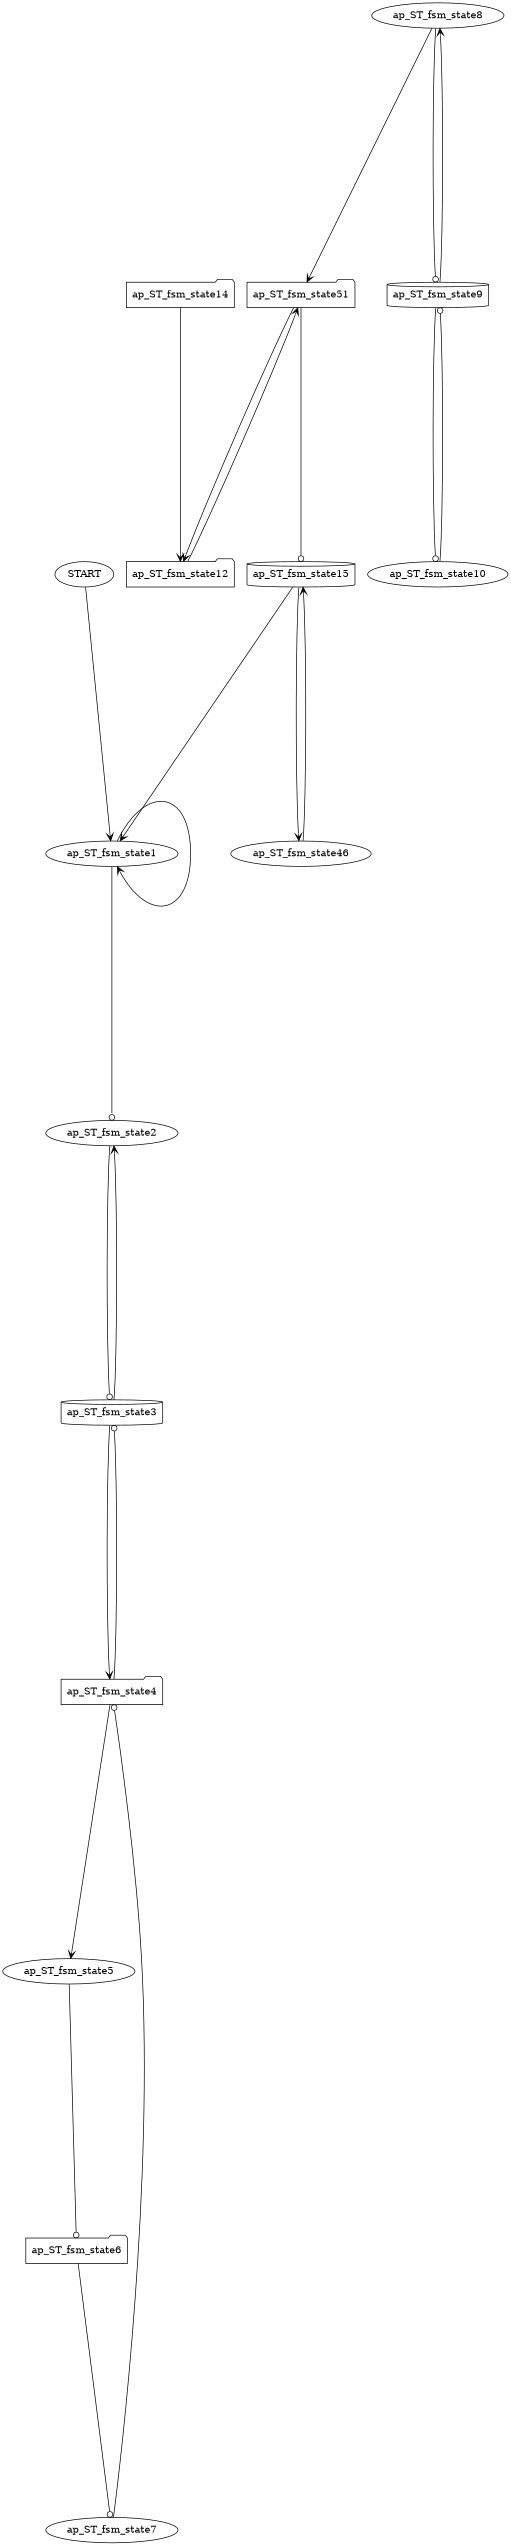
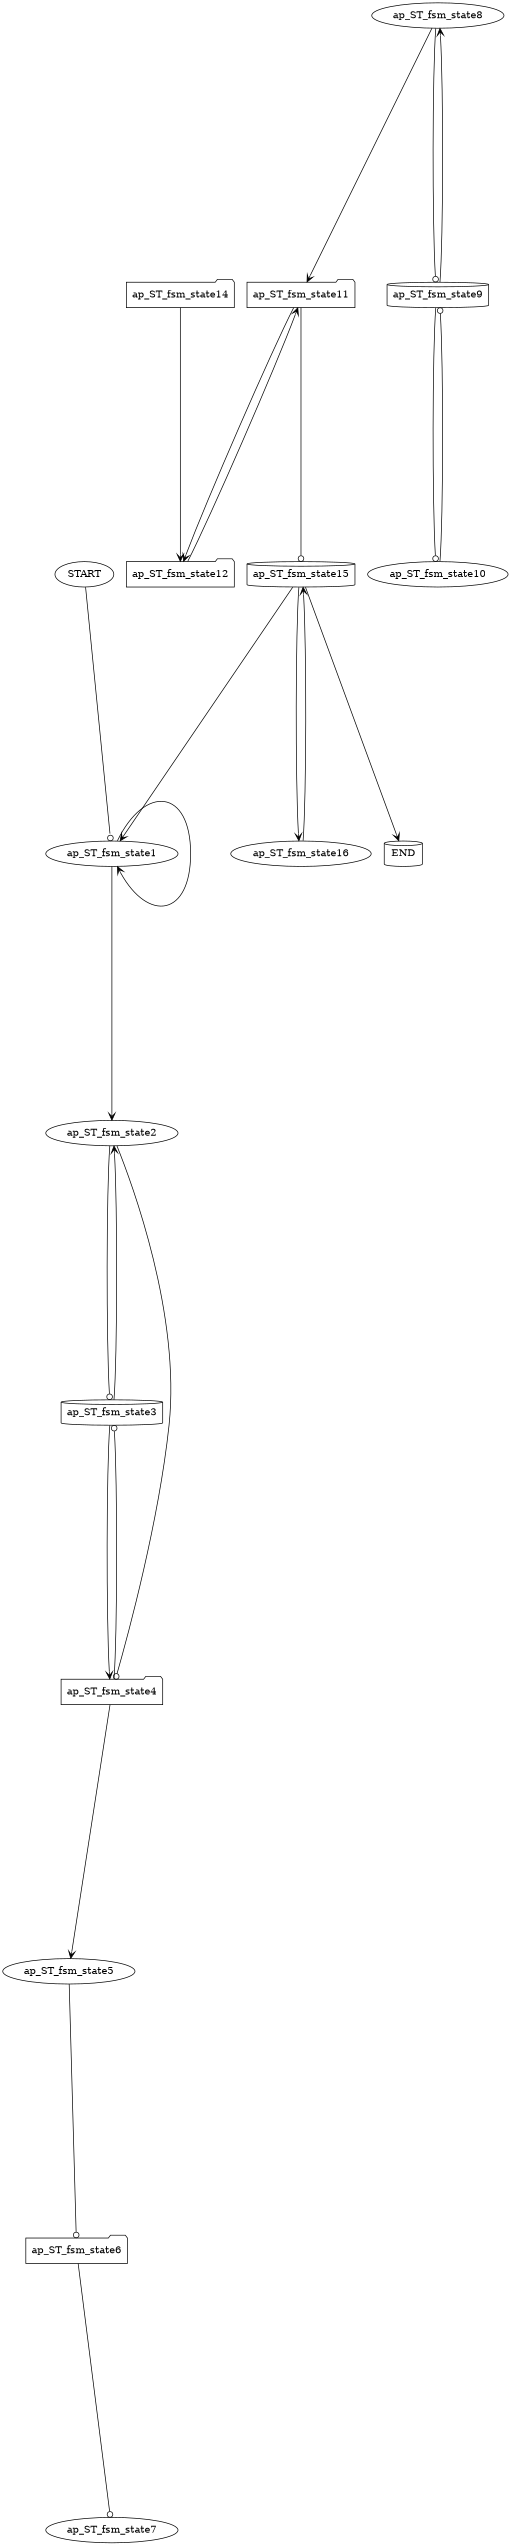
node "ap_ST_fsm_state51": label "ap_ST_fsm_state51" -> "ap_ST_fsm_state11"
edge "START" -> "ap_ST_fsm_state1": arrowhead vee -> odot
node "ap_ST_fsm_state46": label "ap_ST_fsm_state46" -> "ap_ST_fsm_state16"
node "END": added
edge "ap_ST_fsm_state1" -> "ap_ST_fsm_state2": arrowhead odot -> vee
edge "ap_ST_fsm_state7" -> "ap_ST_fsm_state4": now "ap_ST_fsm_state2" -> "ap_ST_fsm_state4"
